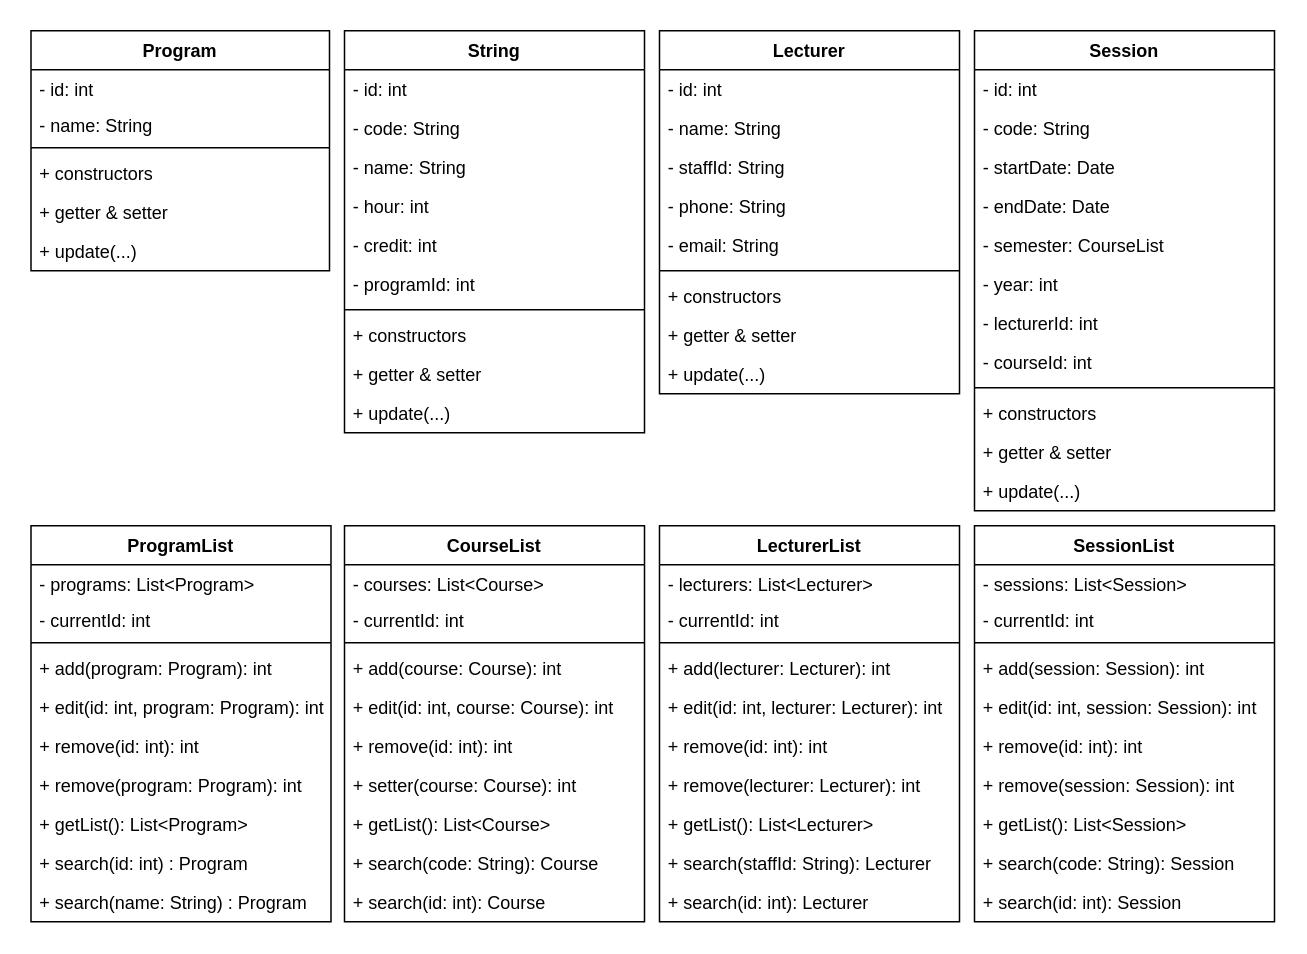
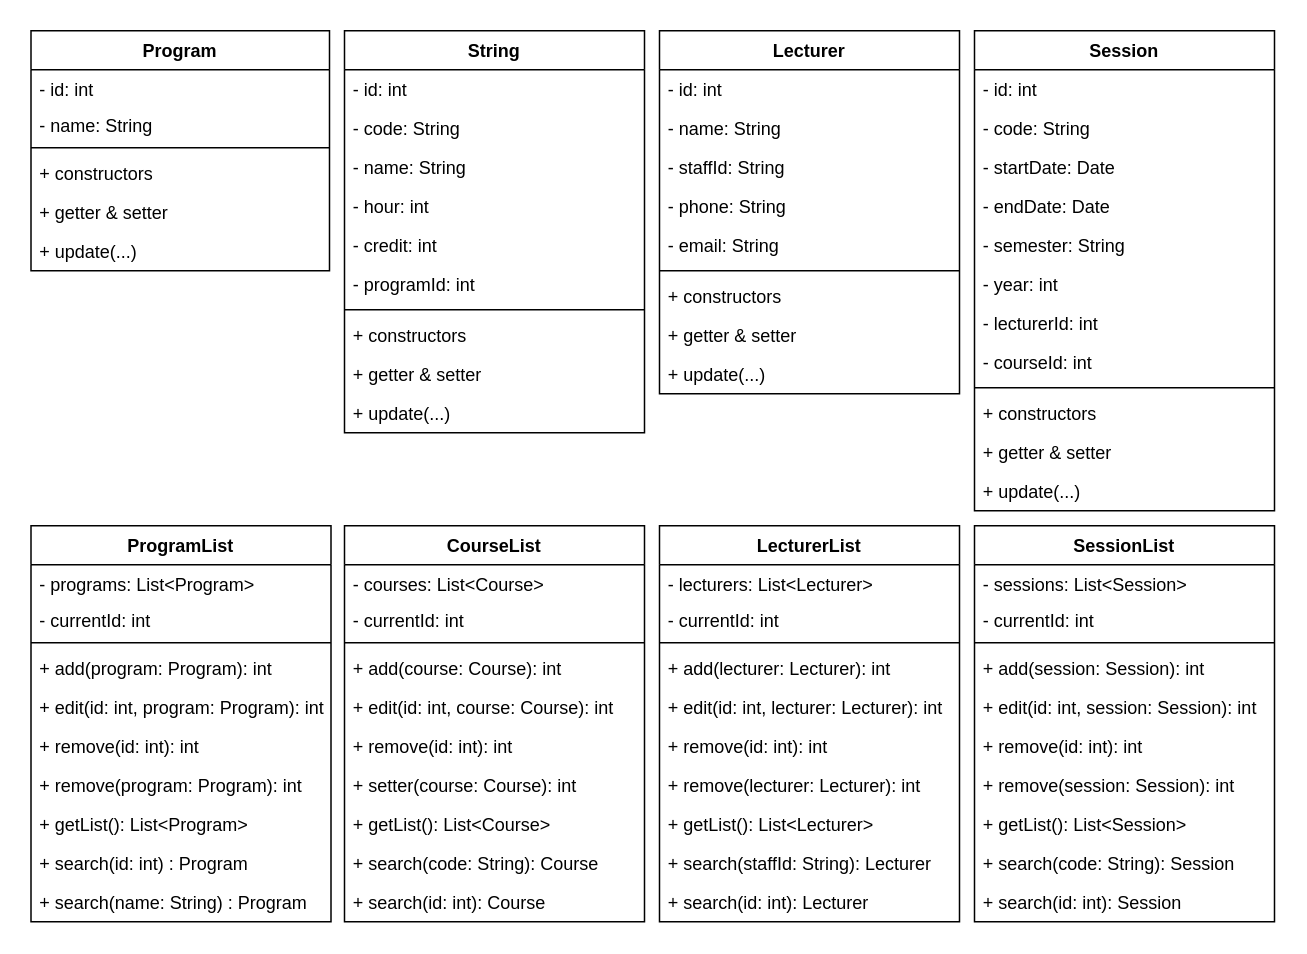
node "- semester: CourseList": label "- semester: CourseList" -> "- semester: String"
